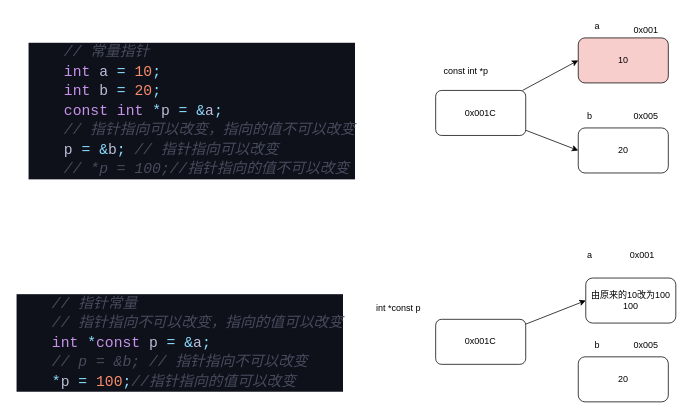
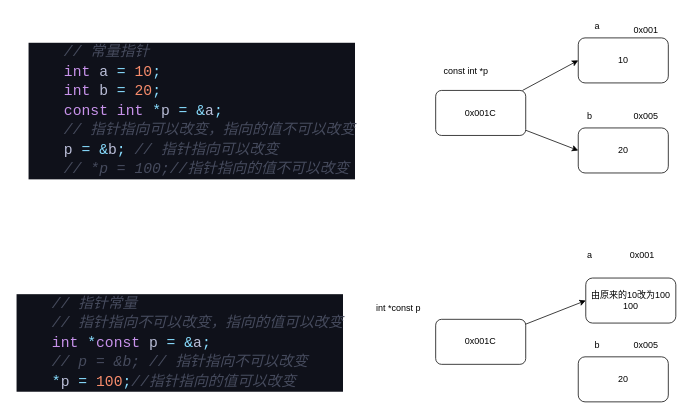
node "10": fillcolor #f8cecc -> #ffffff
